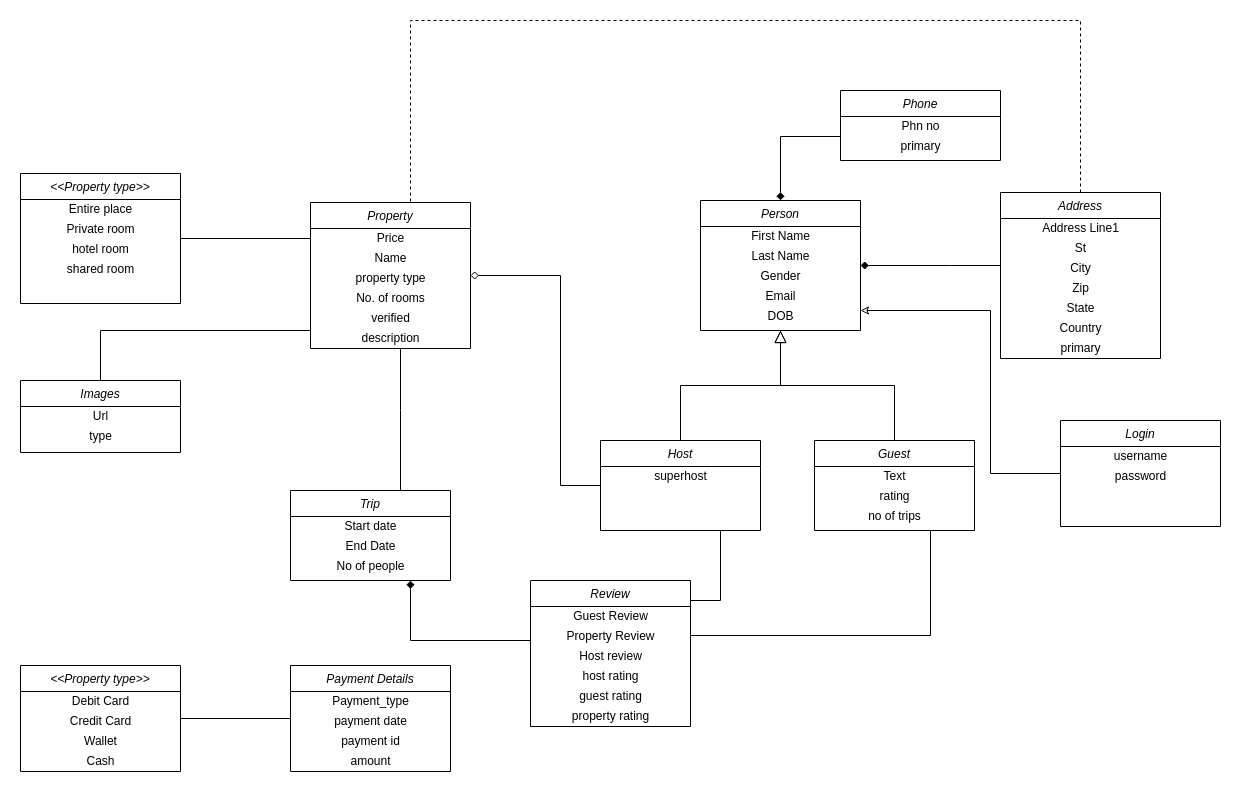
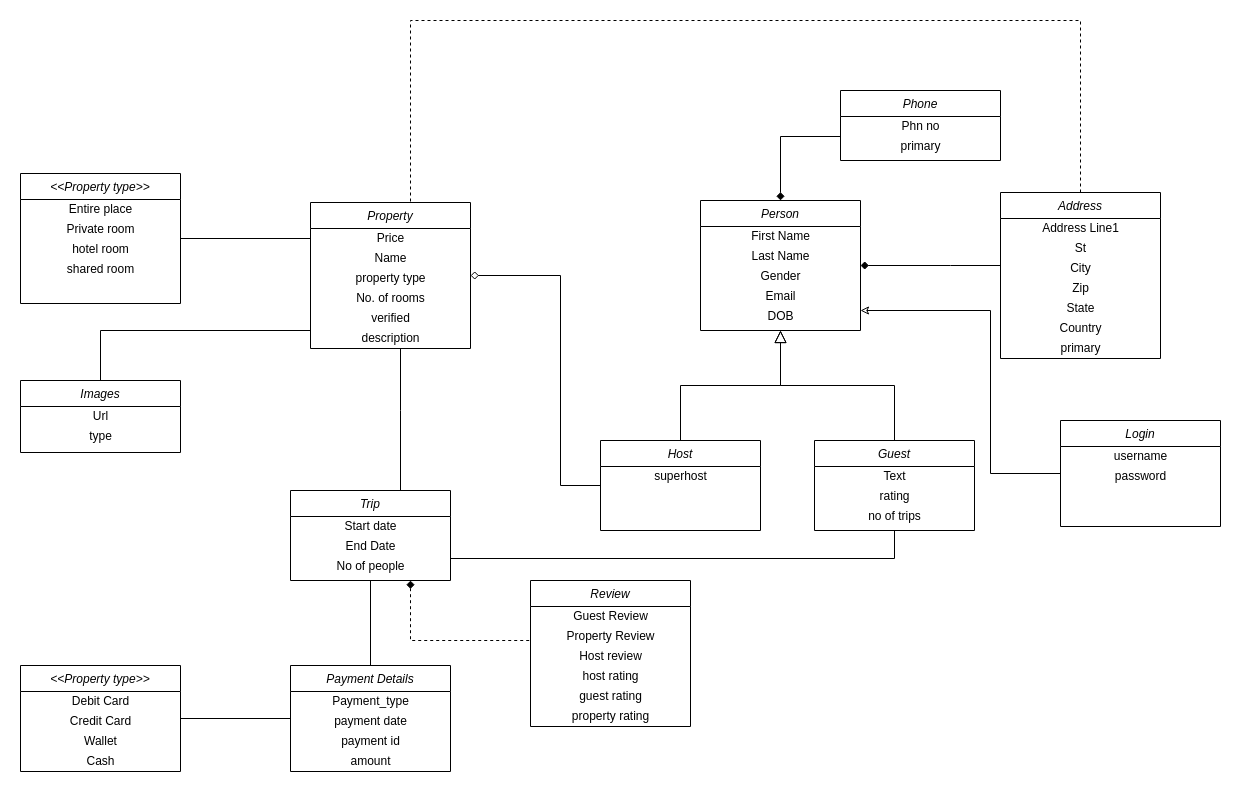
edge "Guest" -- "Trip": added
edge "Host" -- "Review": removed
edge "Trip" -- "Payment Details": added
edge "Guest" -- "Review": removed
edge "Review" -> "Trip": style solid -> dashed
